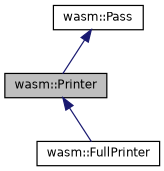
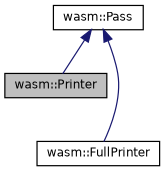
edge "wasm::FullPrinter" -> "wasm::Printer": now "wasm::FullPrinter" -> "wasm::Pass"
